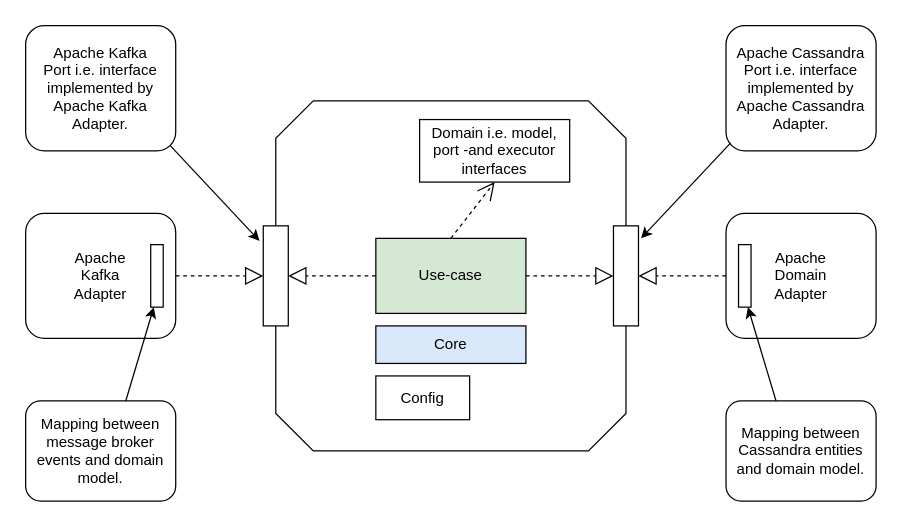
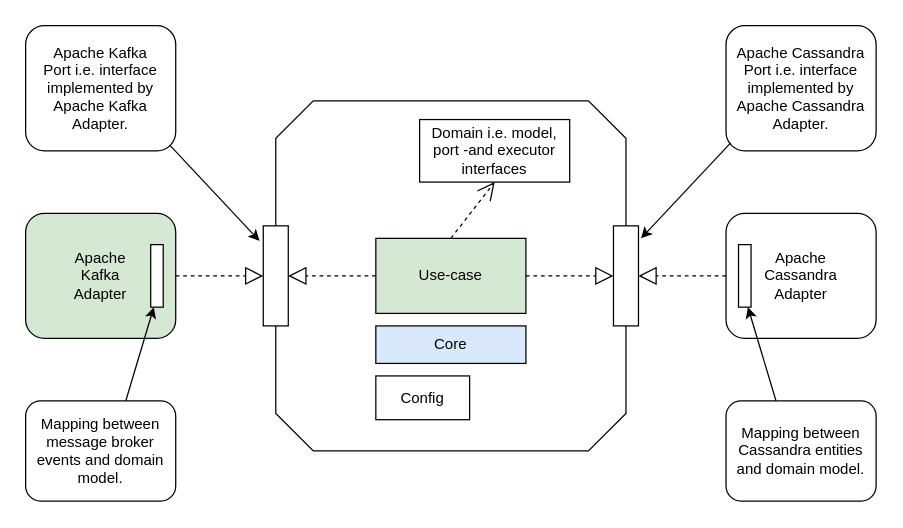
node "Apache Kafka Adapter": fillcolor #ffffff -> #d5e8d4
node "Apache Domain Adapter": label "Apache Domain Adapter" -> "Apache Cassandra Adapter"
